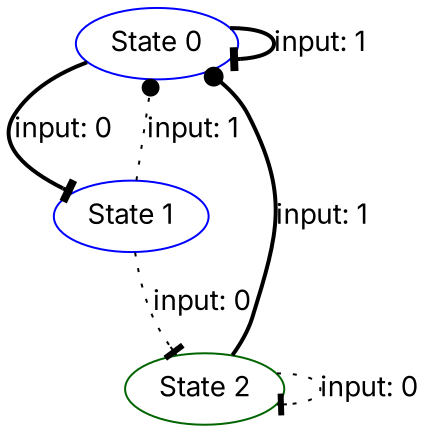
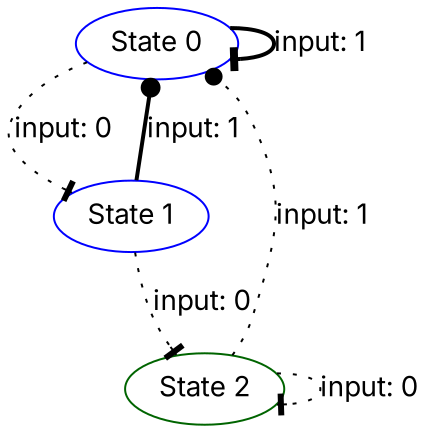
edge "State 0" -> "State 1": style bold -> dotted
edge "State 1" -> "State 0": style dotted -> bold
edge "State 2" -> "State 0": style bold -> dotted
